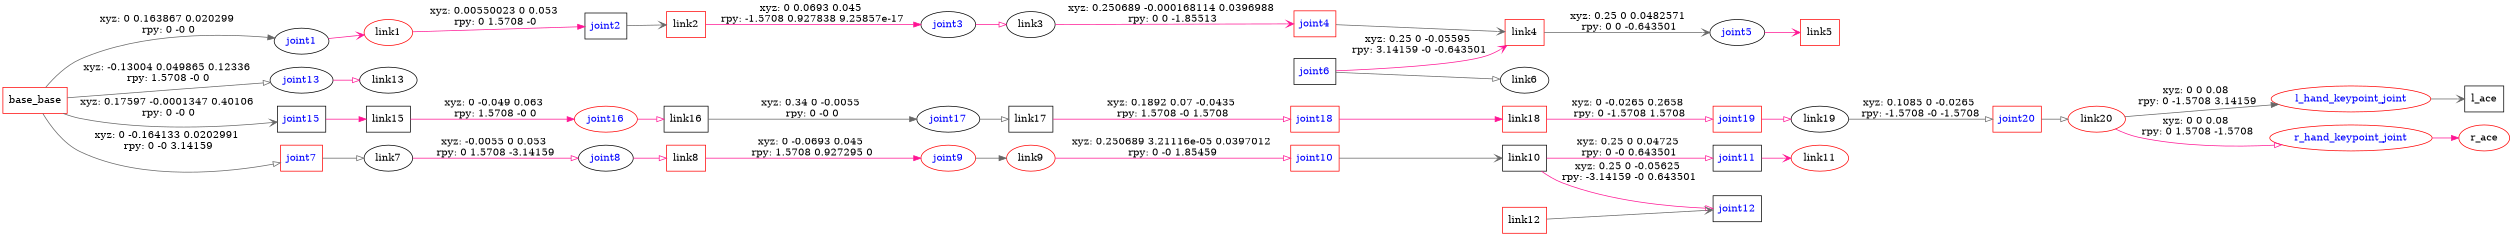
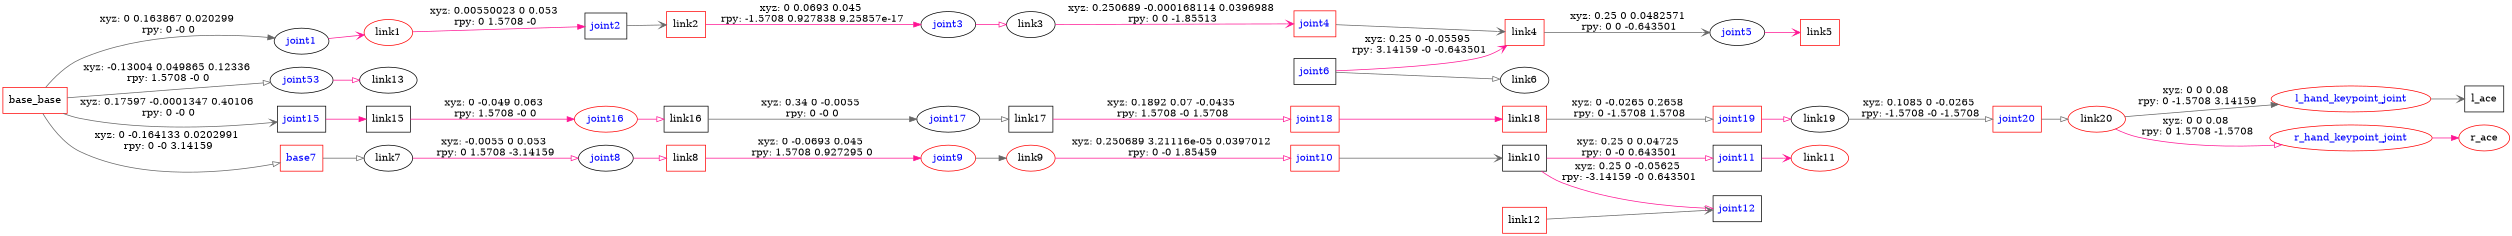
node "joint13": label "joint13" -> "joint53"
edge "link18" -> "joint19": color deeppink -> gray40
node "joint7": label "joint7" -> "base7"
